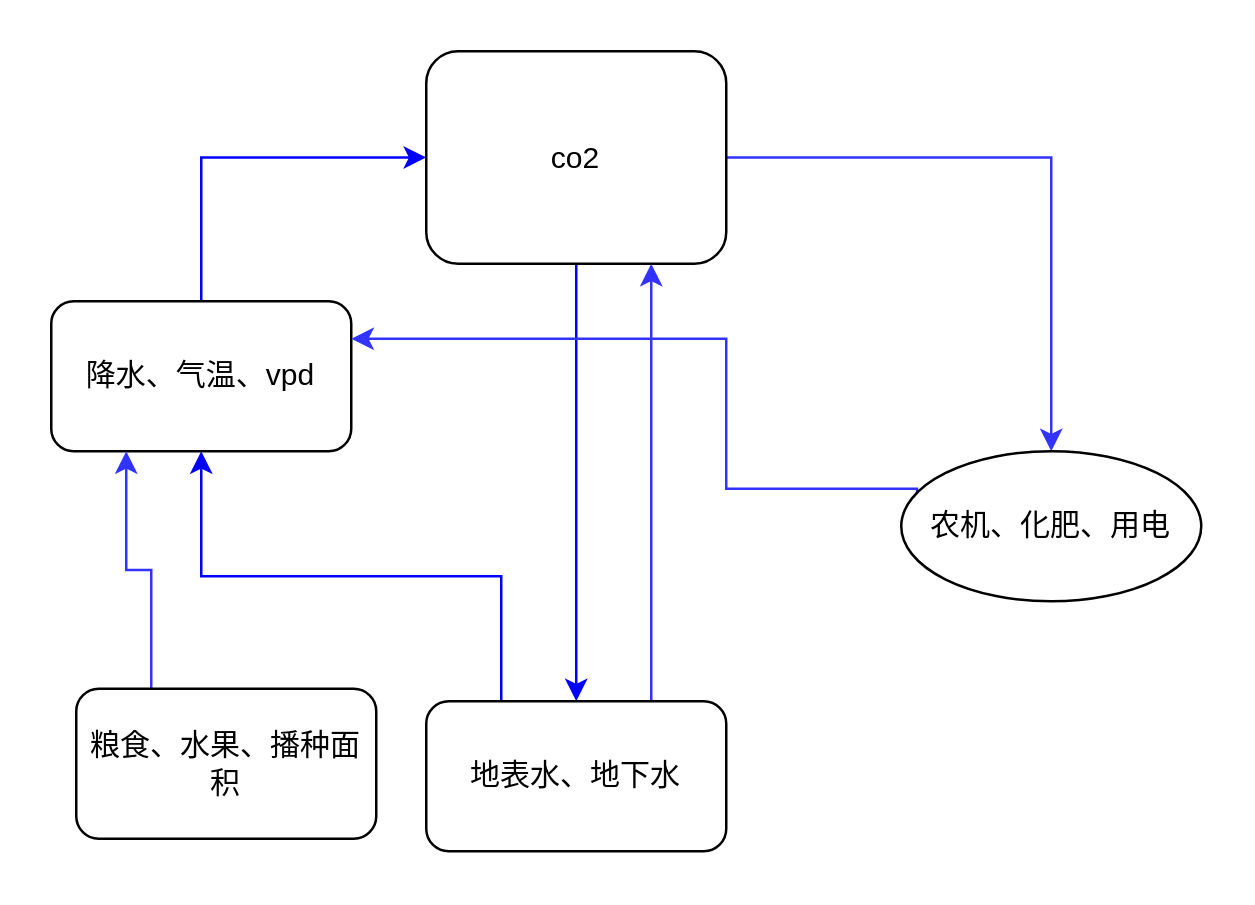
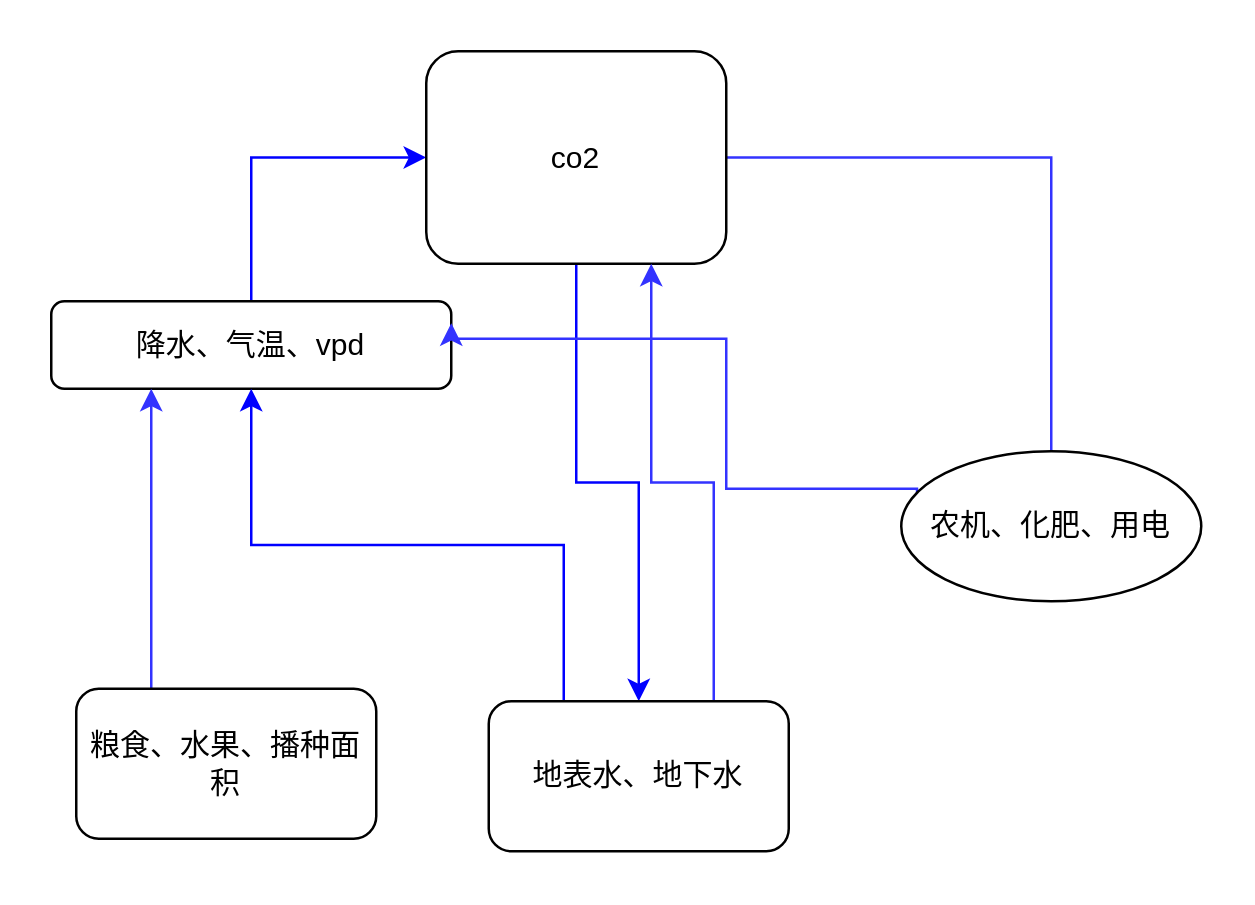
node "降水、气温、vpd": size 300x150 -> 400x88
edge "co2" -> "农机、化肥、用电": arrowhead classic -> none
node "地表水、地下水": moved (576, 776) -> (639, 776)
